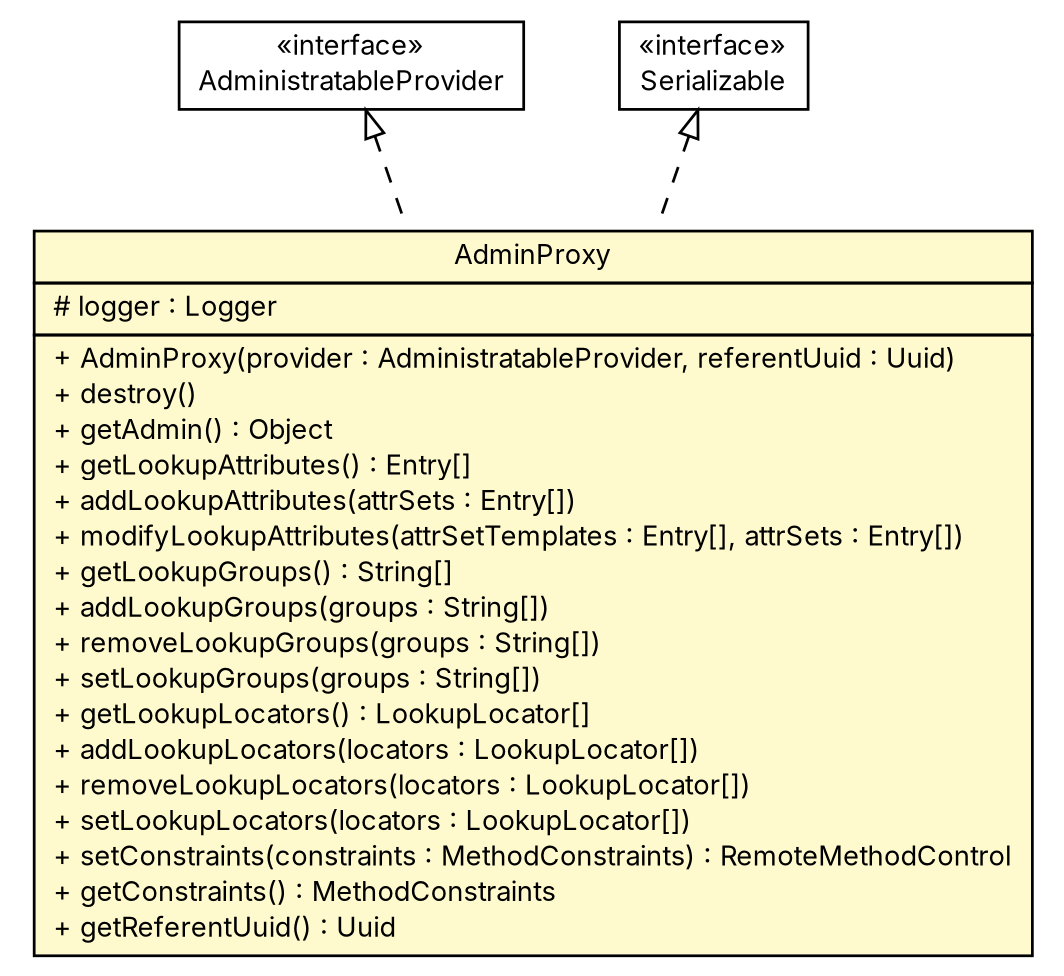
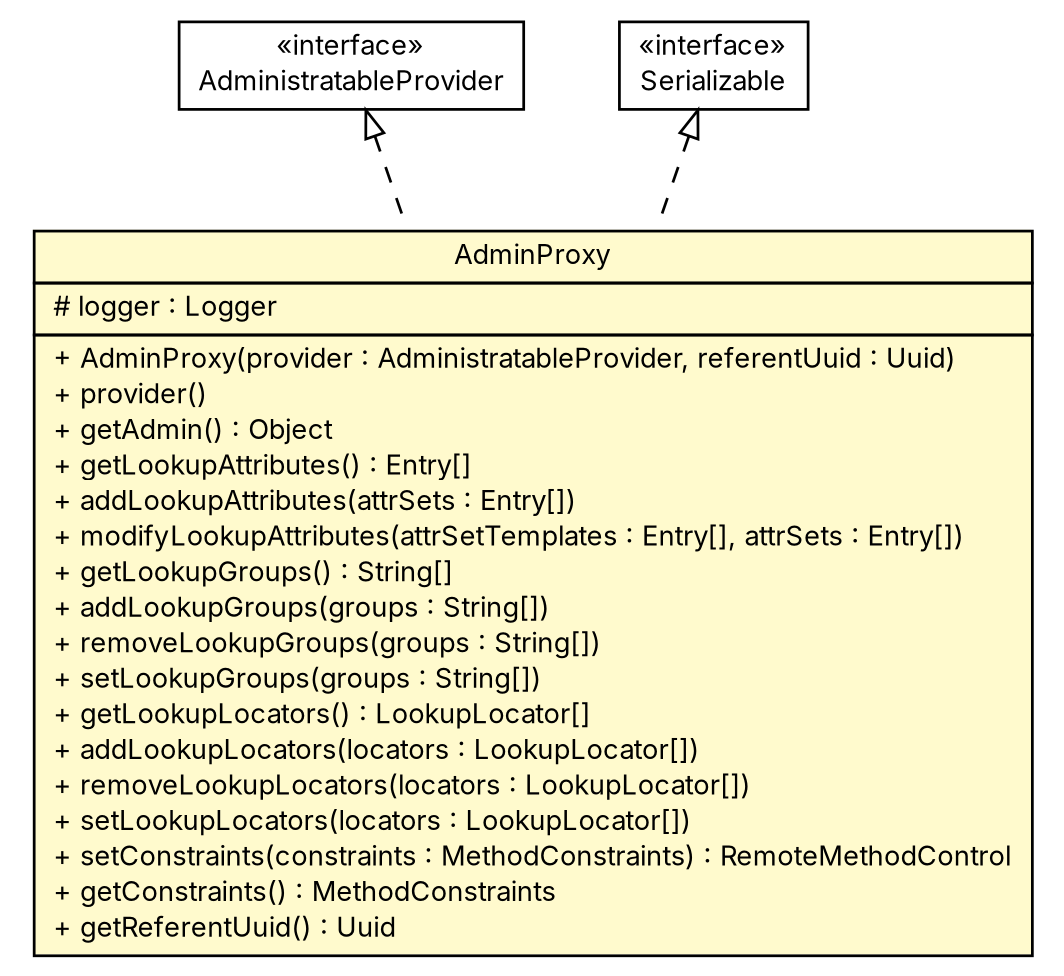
node "AdminProxy": text "+ destroy()" -> "+ provider()"
